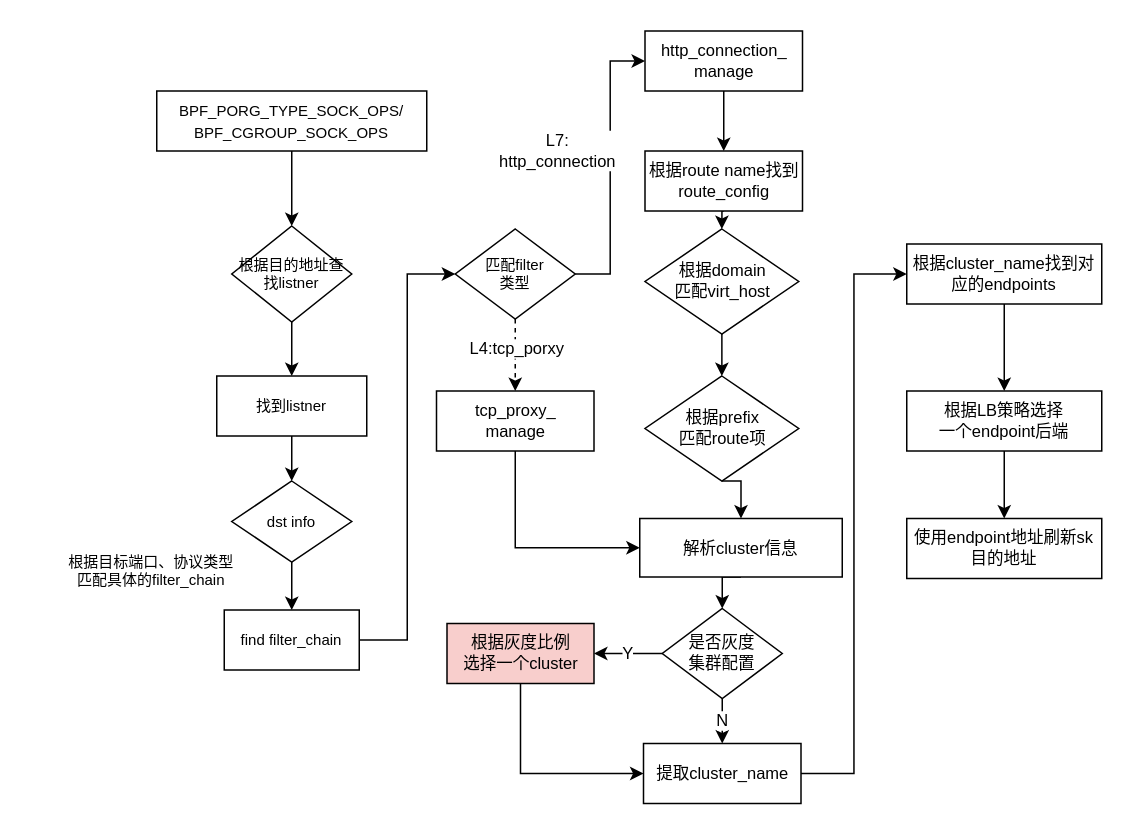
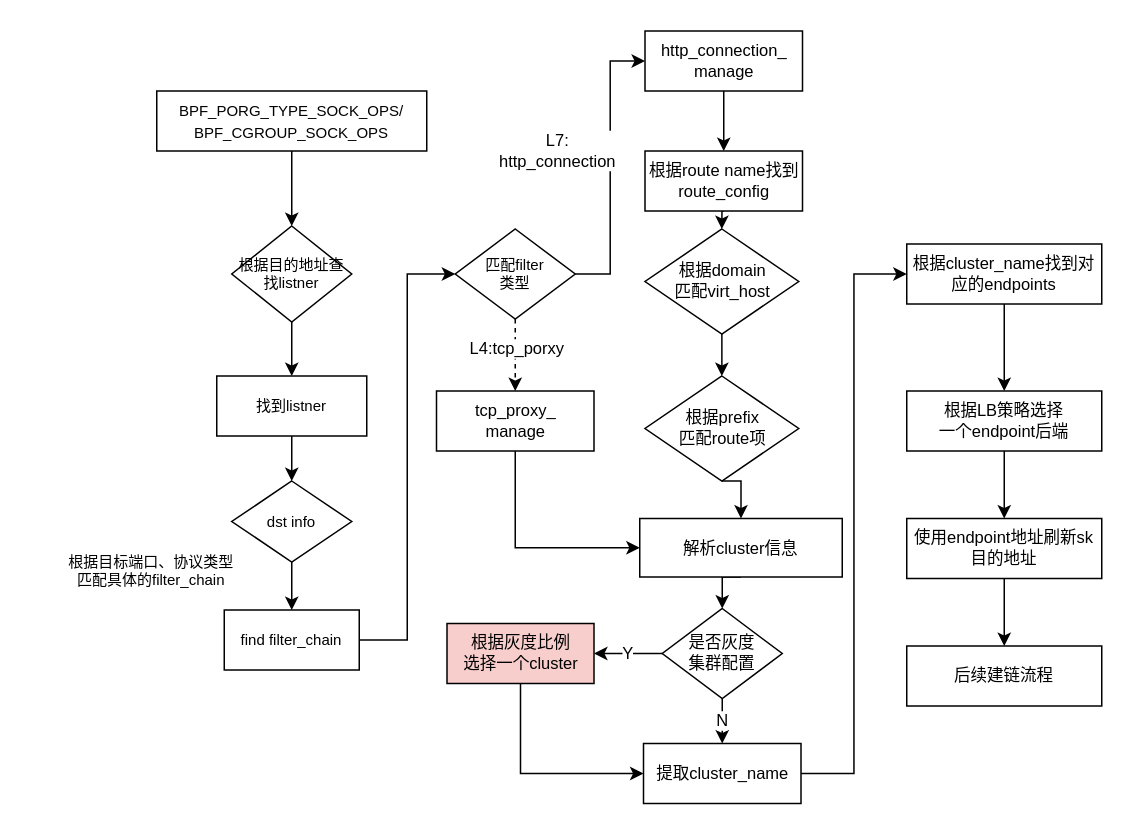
edge "使用endpoint地址刷新sk目的地址" -> "后续建链流程": added
node "后续建链流程": added
